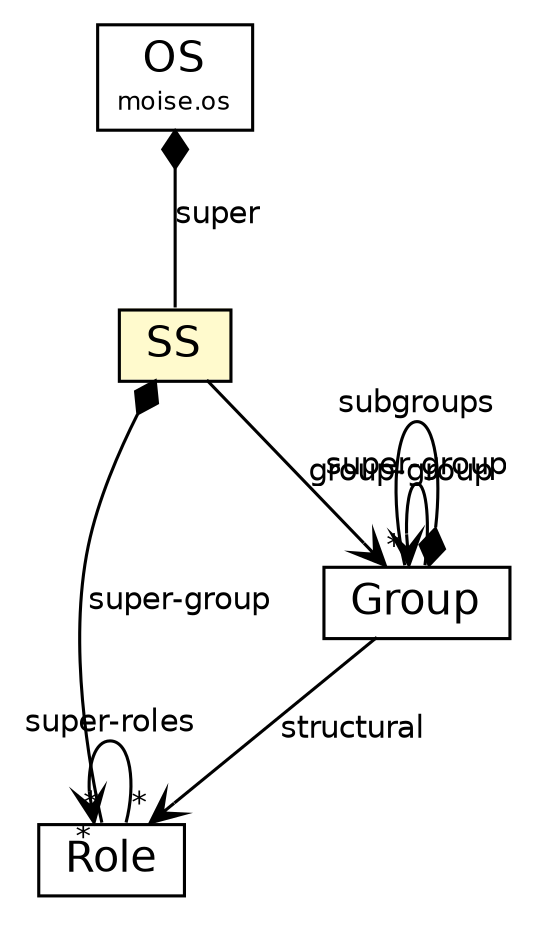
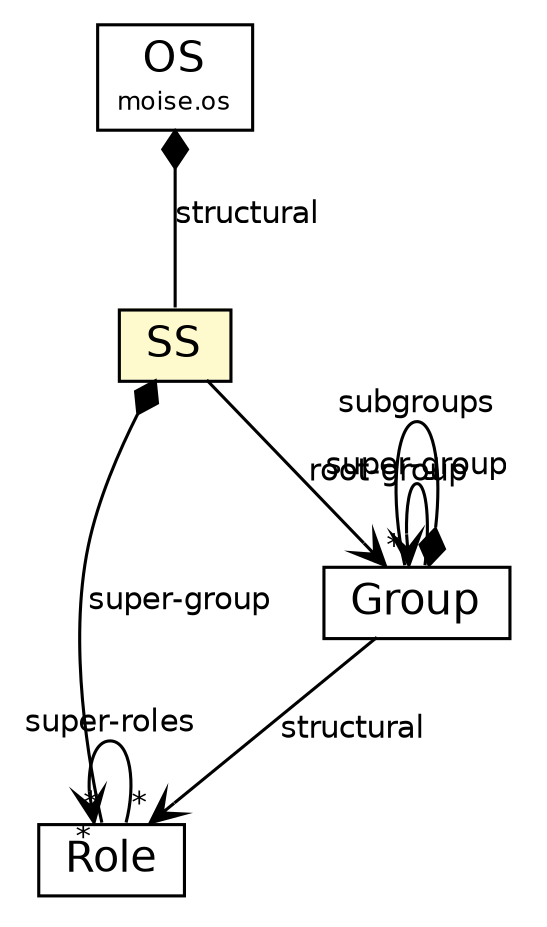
edge "OS" -- "SS": label "super" -> "structural"
edge "SS" -> "Group": label "group-group" -> "root-group"
